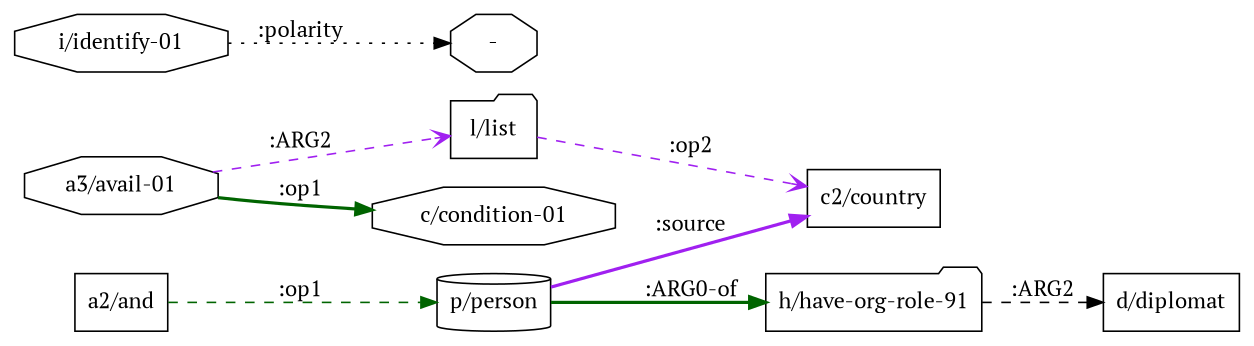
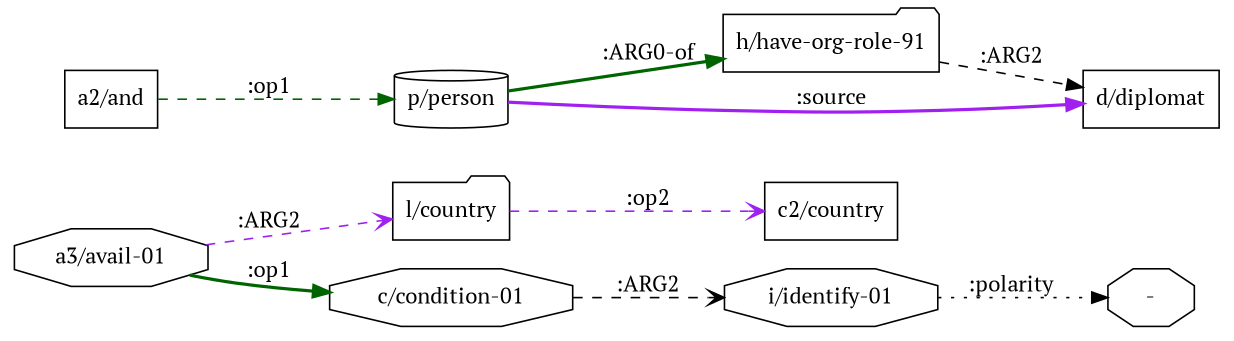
node "l/list": label "l/list" -> "l/country"
edge "p/person" -> "c2/country": now "p/person" -> "d/diplomat"
edge "c/condition-01" -> "i/identify-01": added, label ":ARG2"
